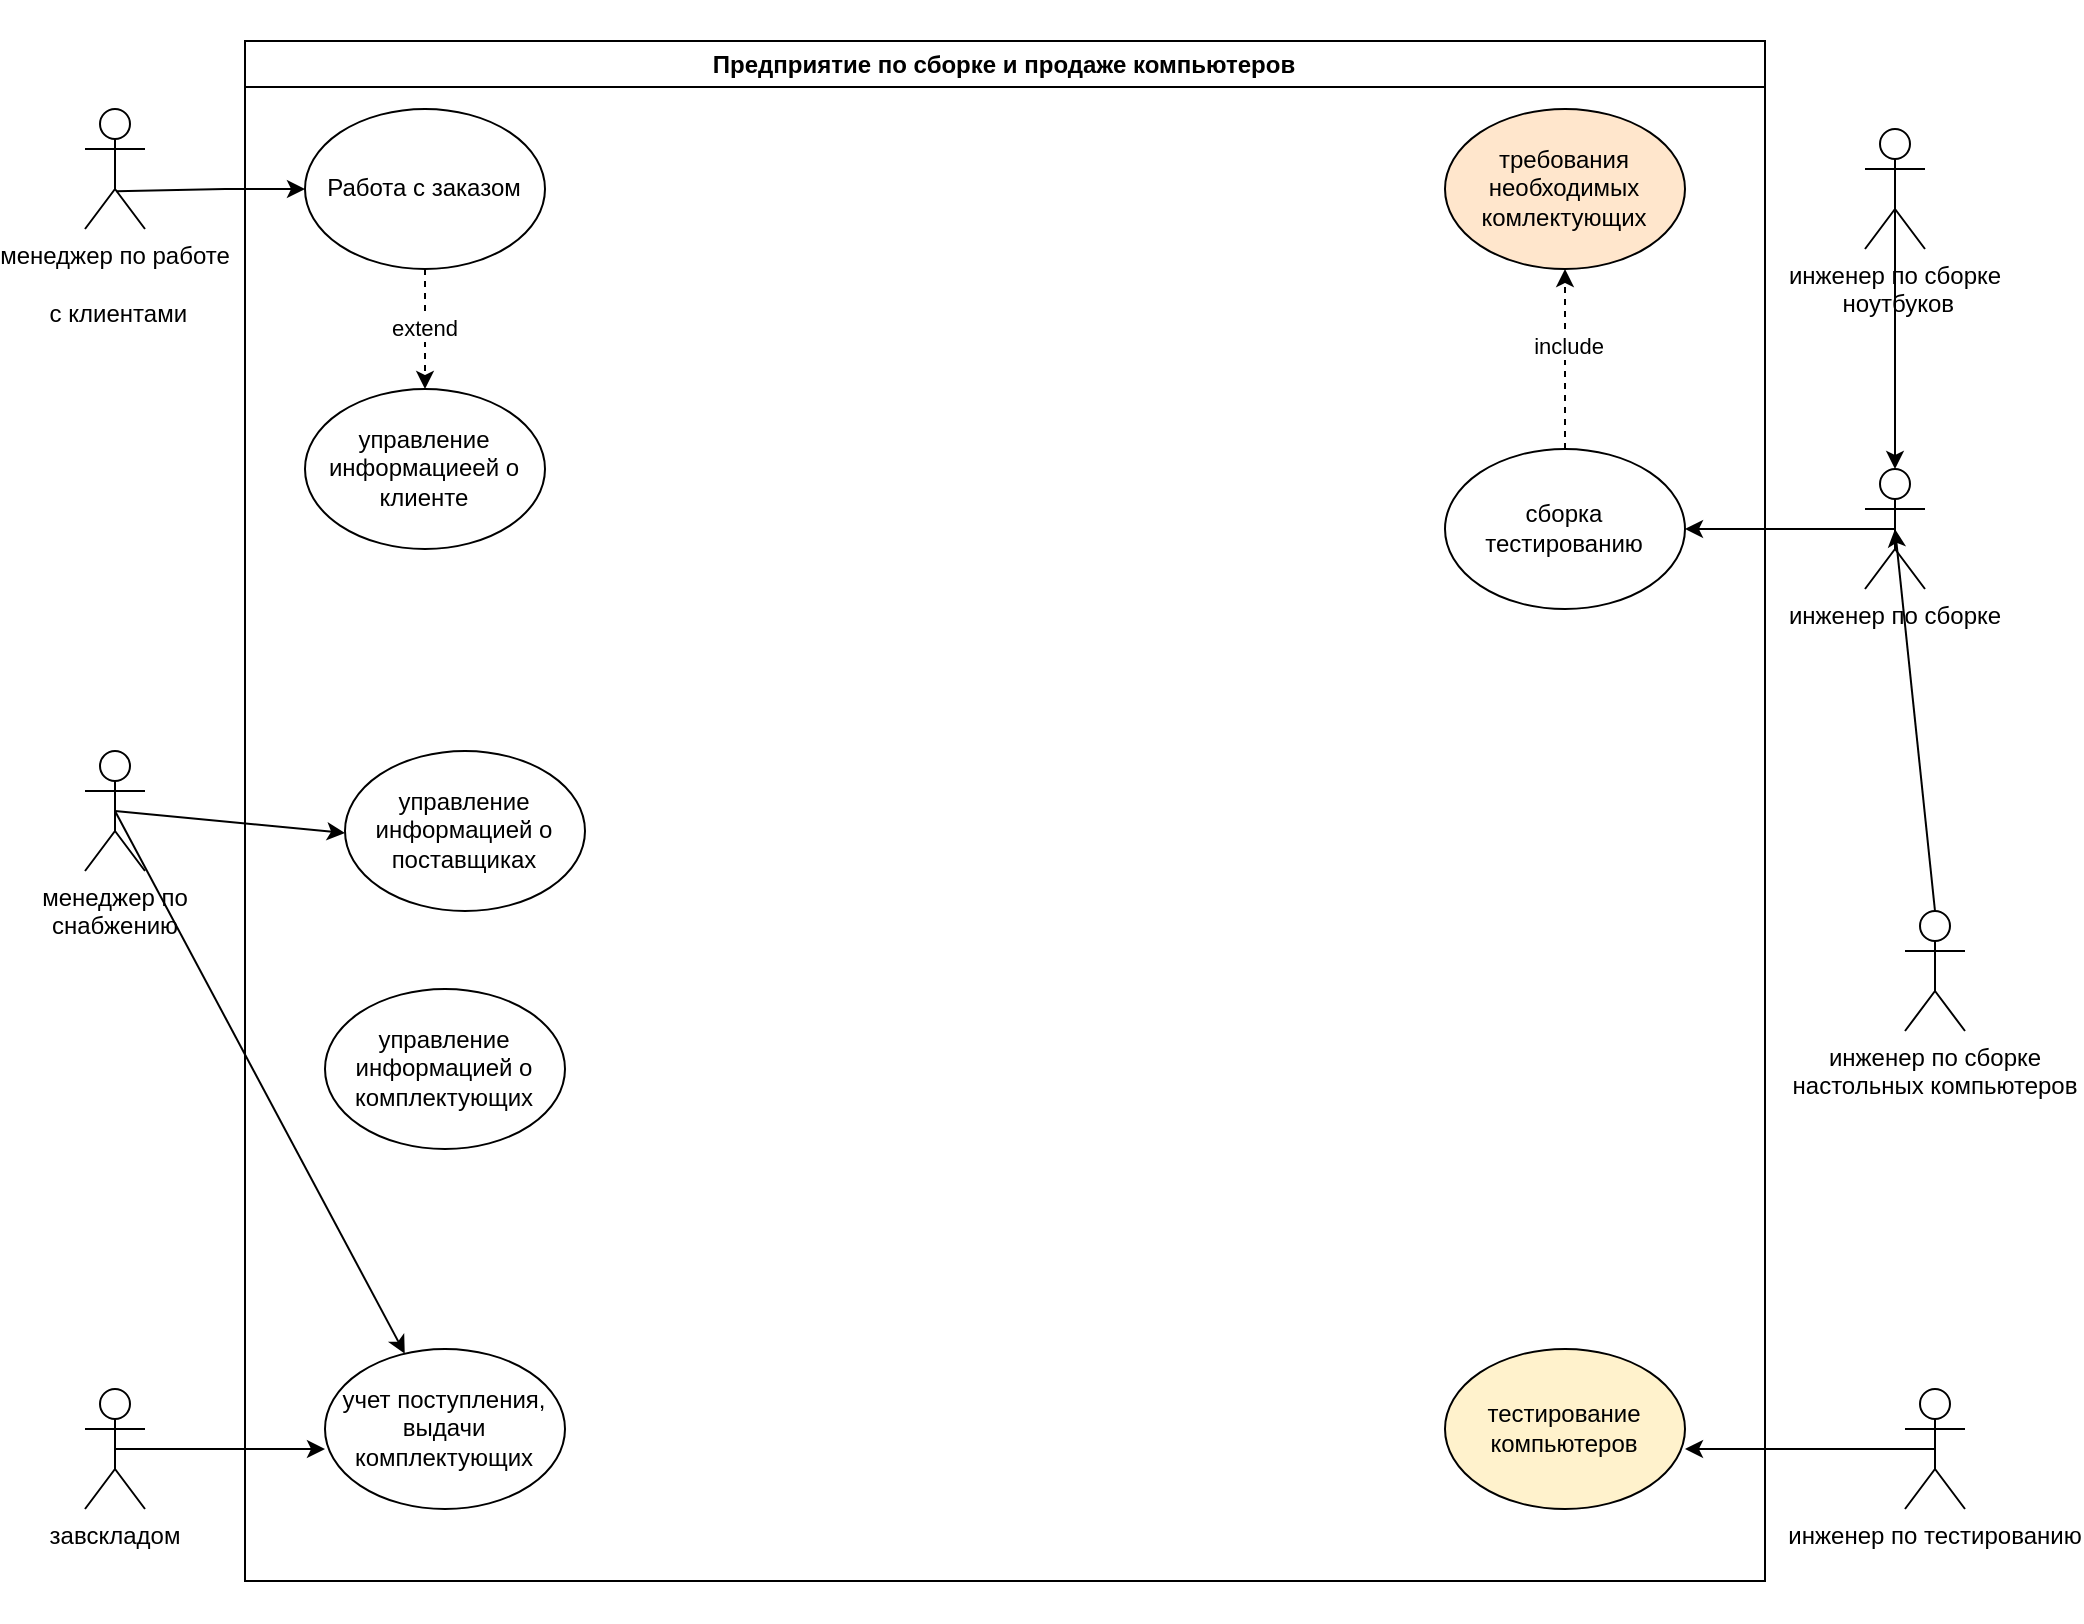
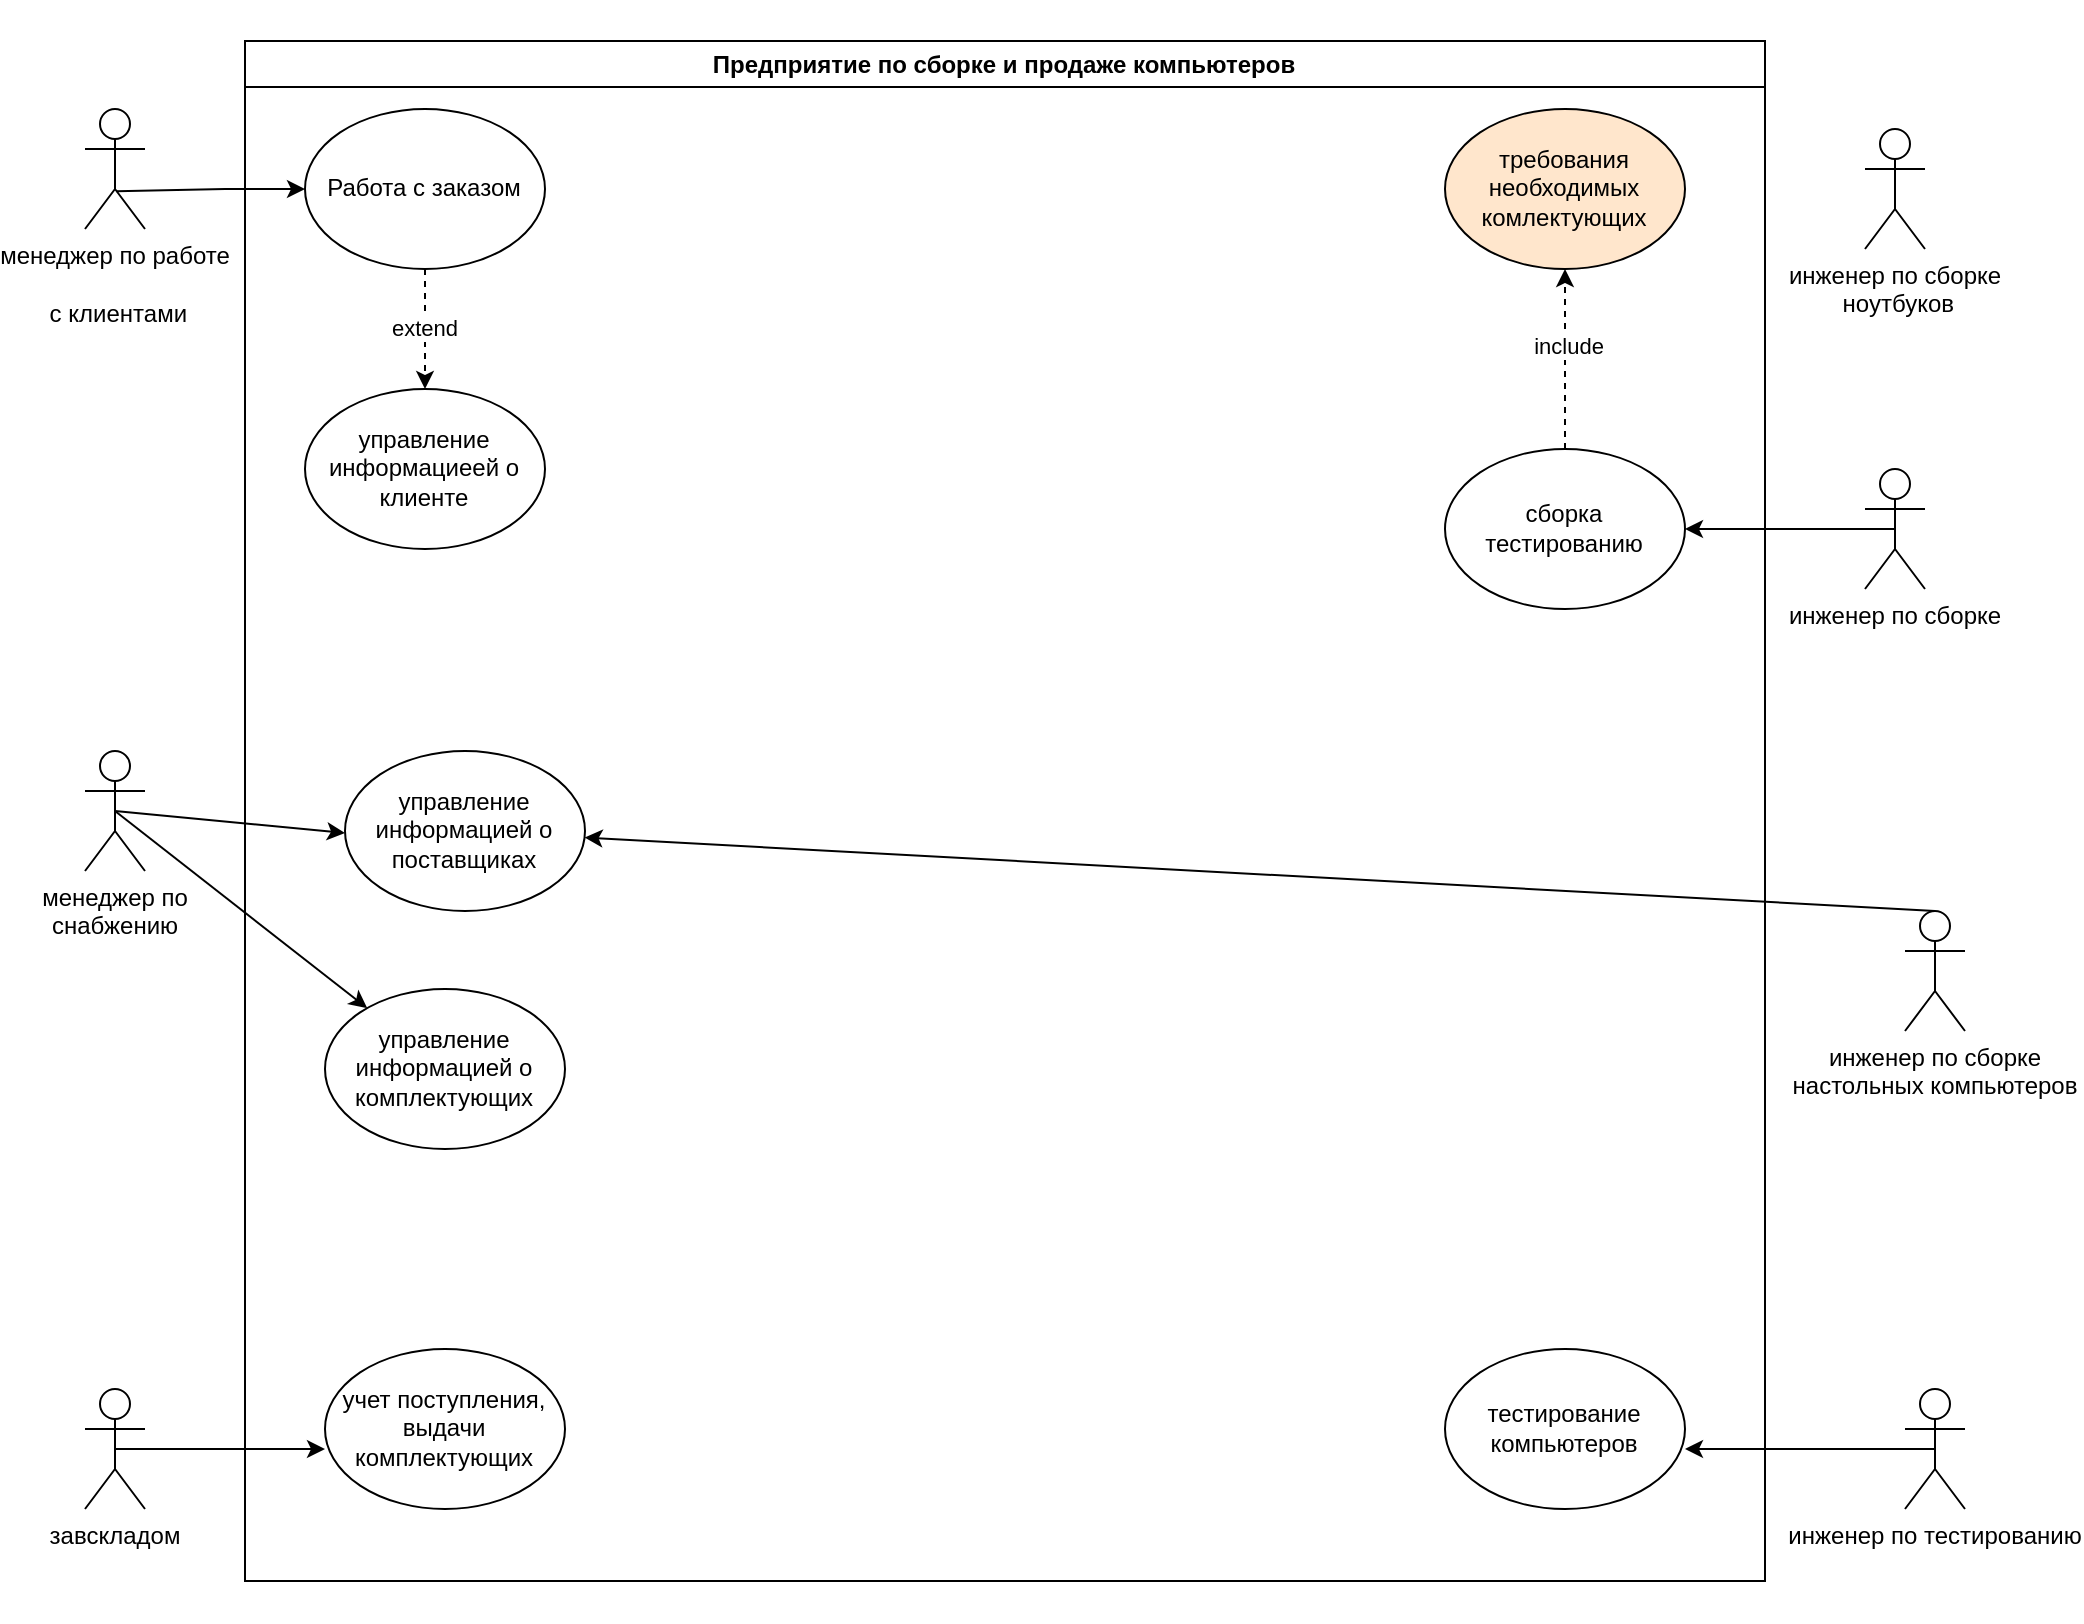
edge "инженер по сборке ноутбуков" -> "инженер по сборке": removed
edge "инженер по сборке настольных компьютеров" -> "инженер по сборке": now "инженер по сборке настольных компьютеров" -> "управление информацией о поставщиках"
edge "менеджер по снабжению" -> "учет поступления, выдачи комплектующих": now "менеджер по снабжению" -> "управление информацией о комплектующих"
node "тестирование компьютеров": fillcolor #fff2cc -> #ffffff
